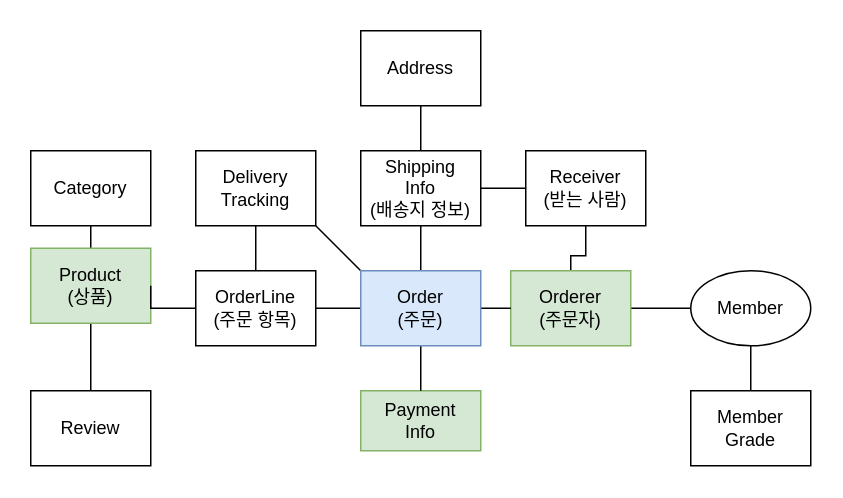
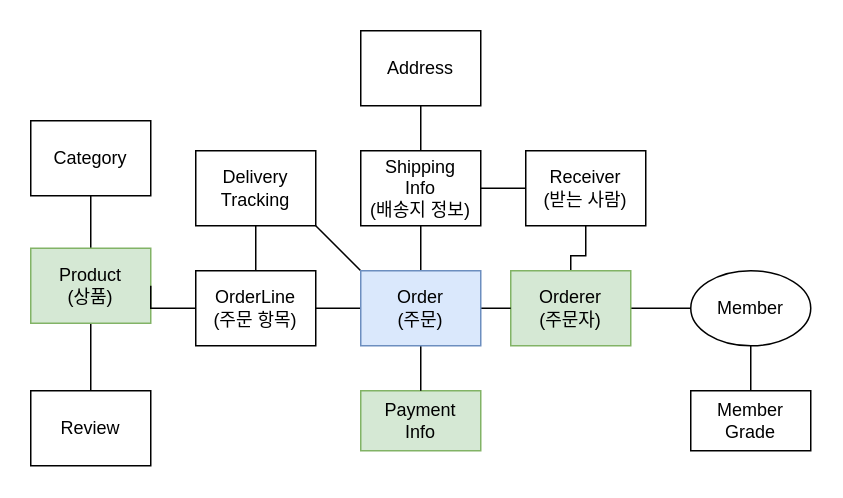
node "Category": moved (91, 188) -> (91, 158)
node "Member Grade": size 120x75 -> 120x60
